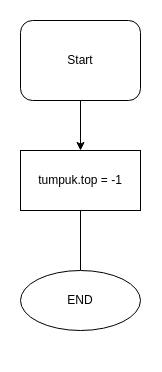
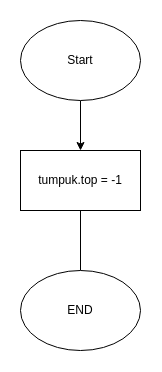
node "Start": shape rounded rectangle -> ellipse
node "END": size 120x60 -> 120x80
